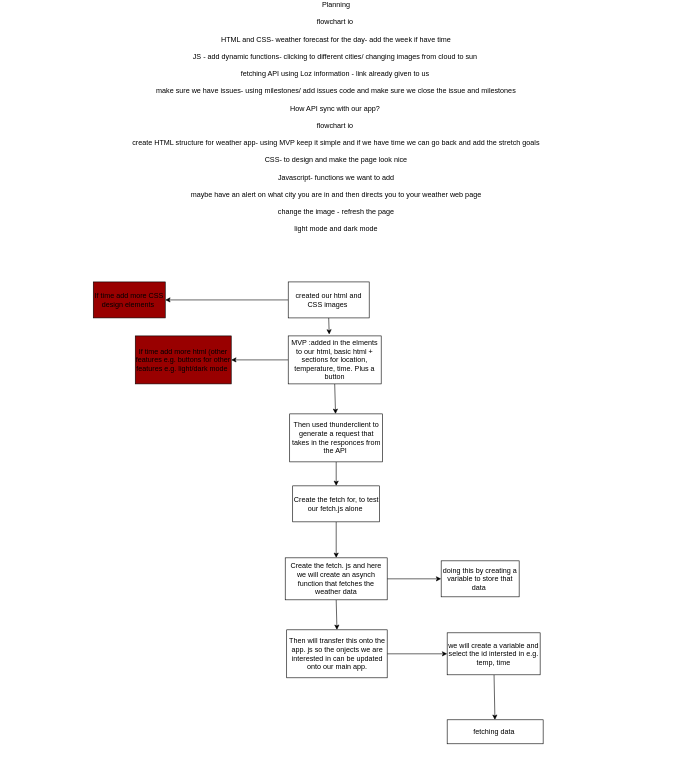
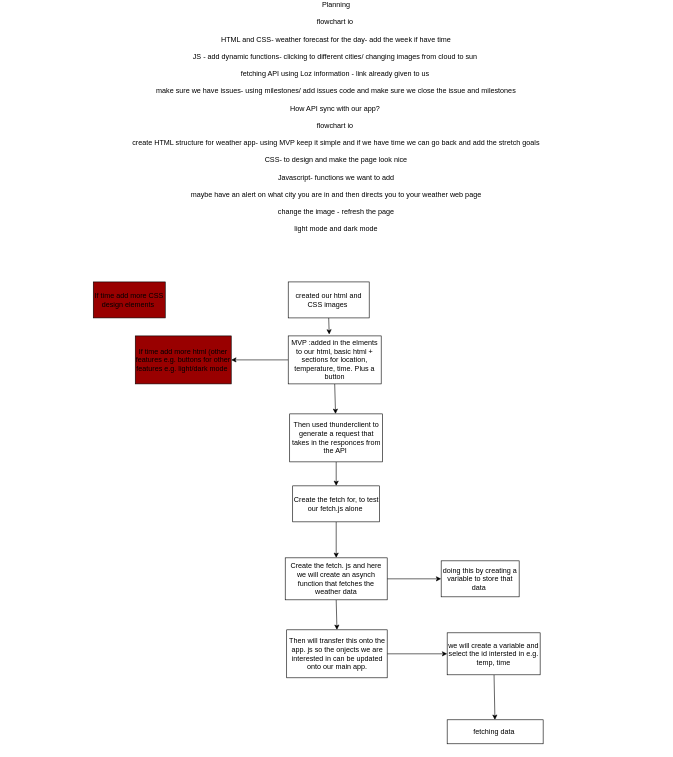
edge "created our html and CSS images" -> "If time add more CSS design elements": removed
